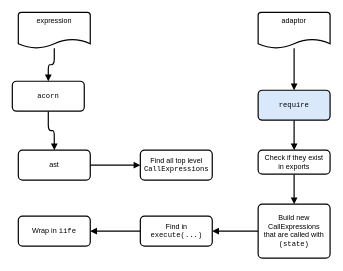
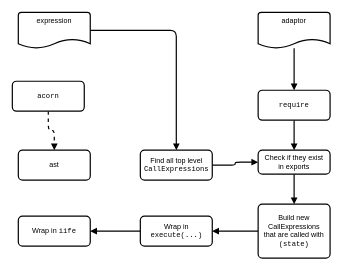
edge "expression" -> "acorn": now "expression" -> "Find all top level CallExpressions"
node "require": fillcolor #dae8fc -> #ffffff
edge "acorn" -> "ast": style solid -> dashed
edge "ast" -> "Find all top level CallExpressions": removed
edge "Find all top level CallExpressions" -> "Check if they exist in exports": added
node "Find in execute(...)": label "Find in execute(...)" -> "Wrap in execute(...)"
